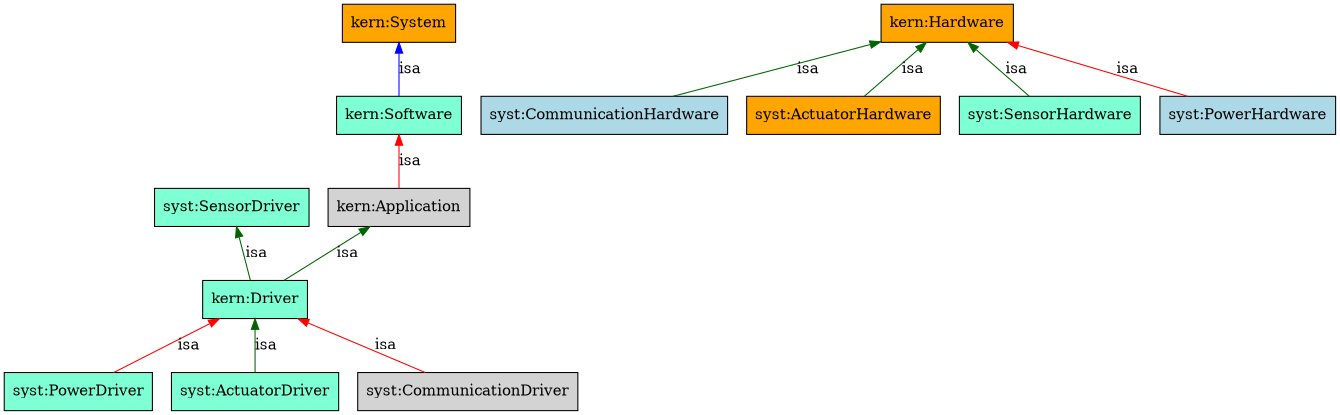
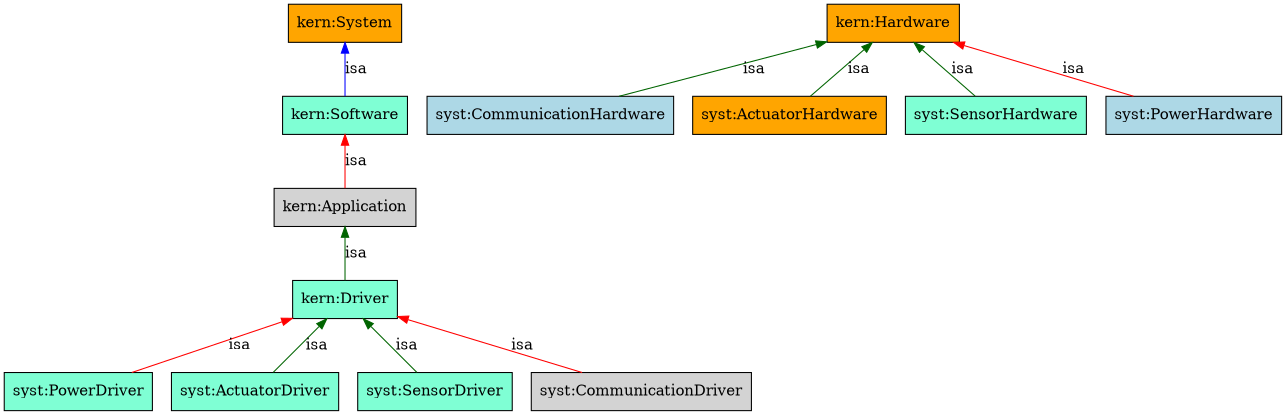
edge "kern:Driver" -> "syst:SensorDriver": reversed
